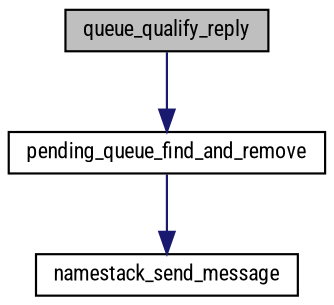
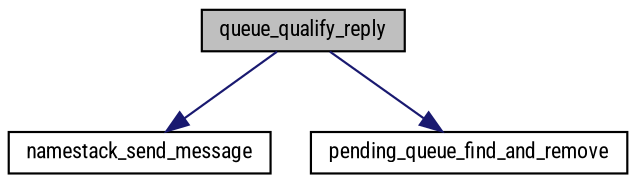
edge "pending_queue_find_and_remove" -> "namestack_send_message": now "queue_qualify_reply" -> "namestack_send_message"
